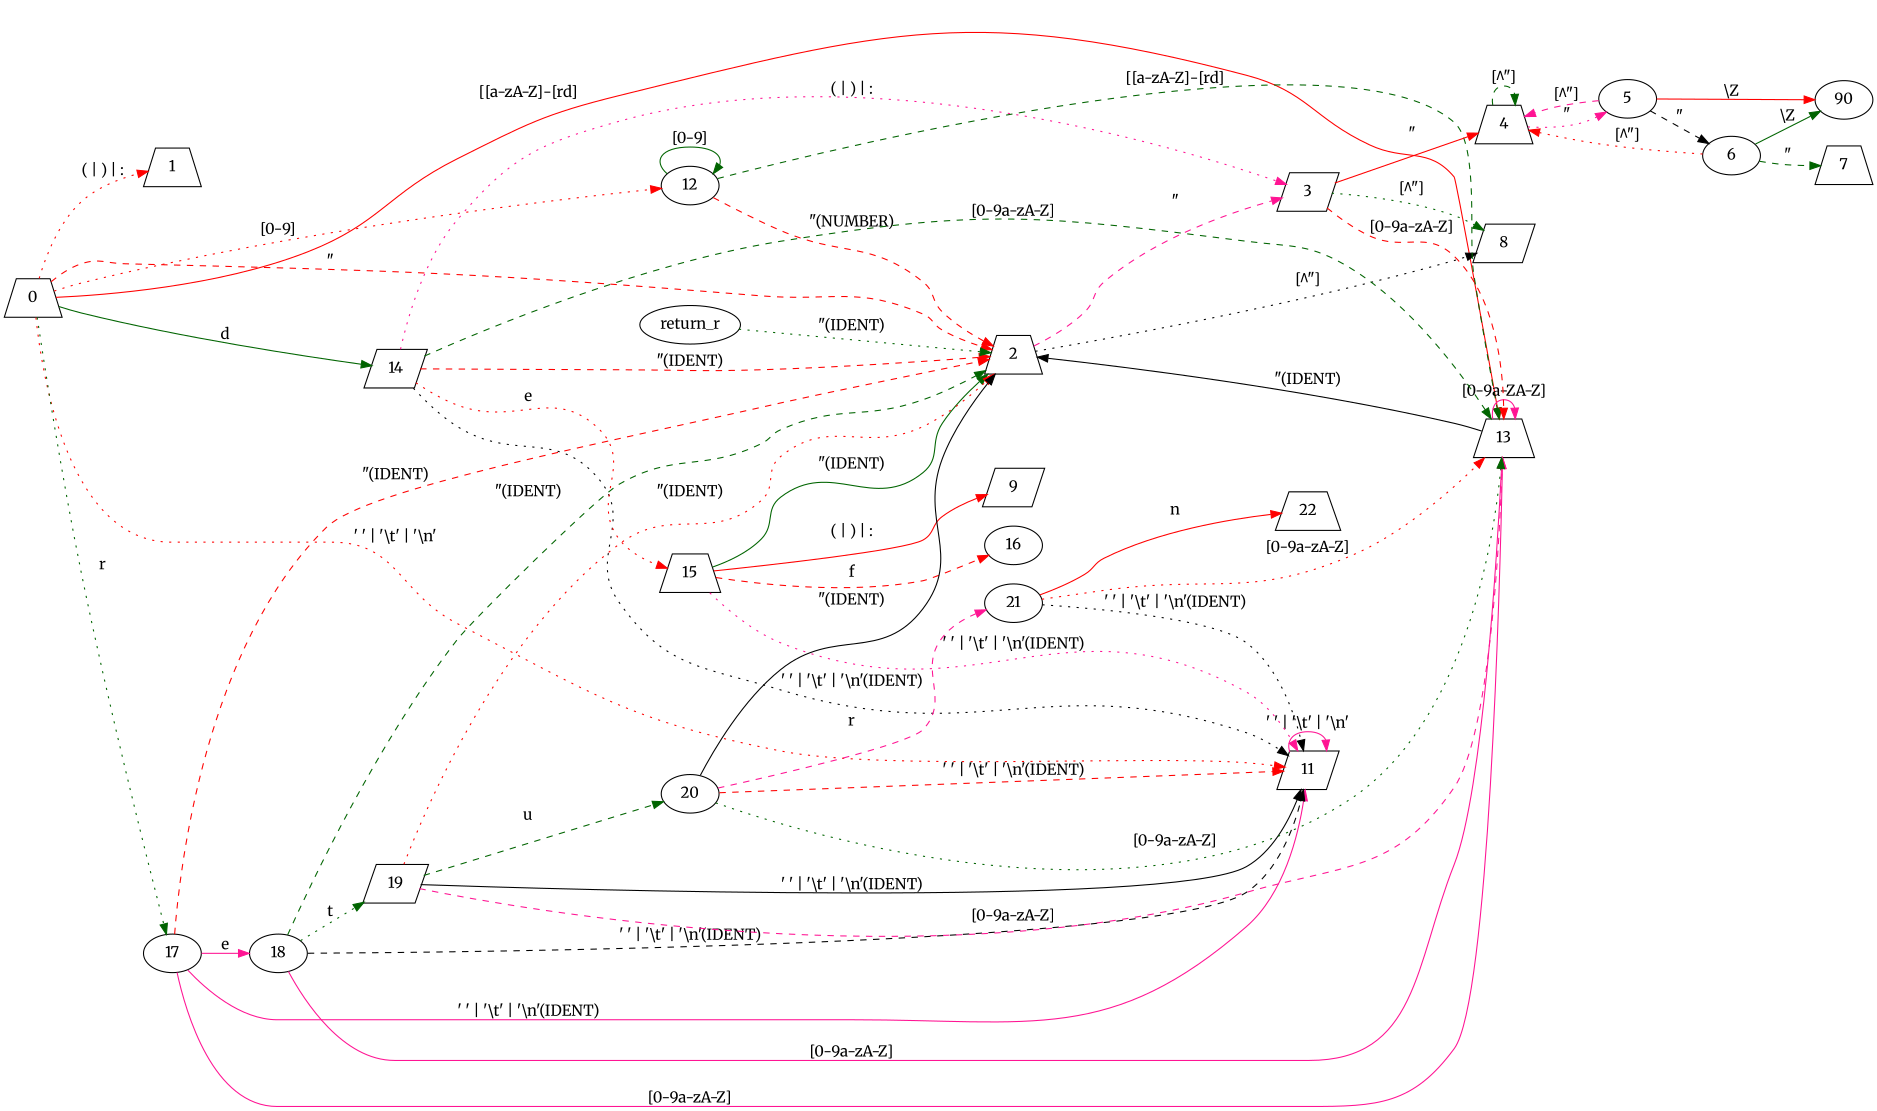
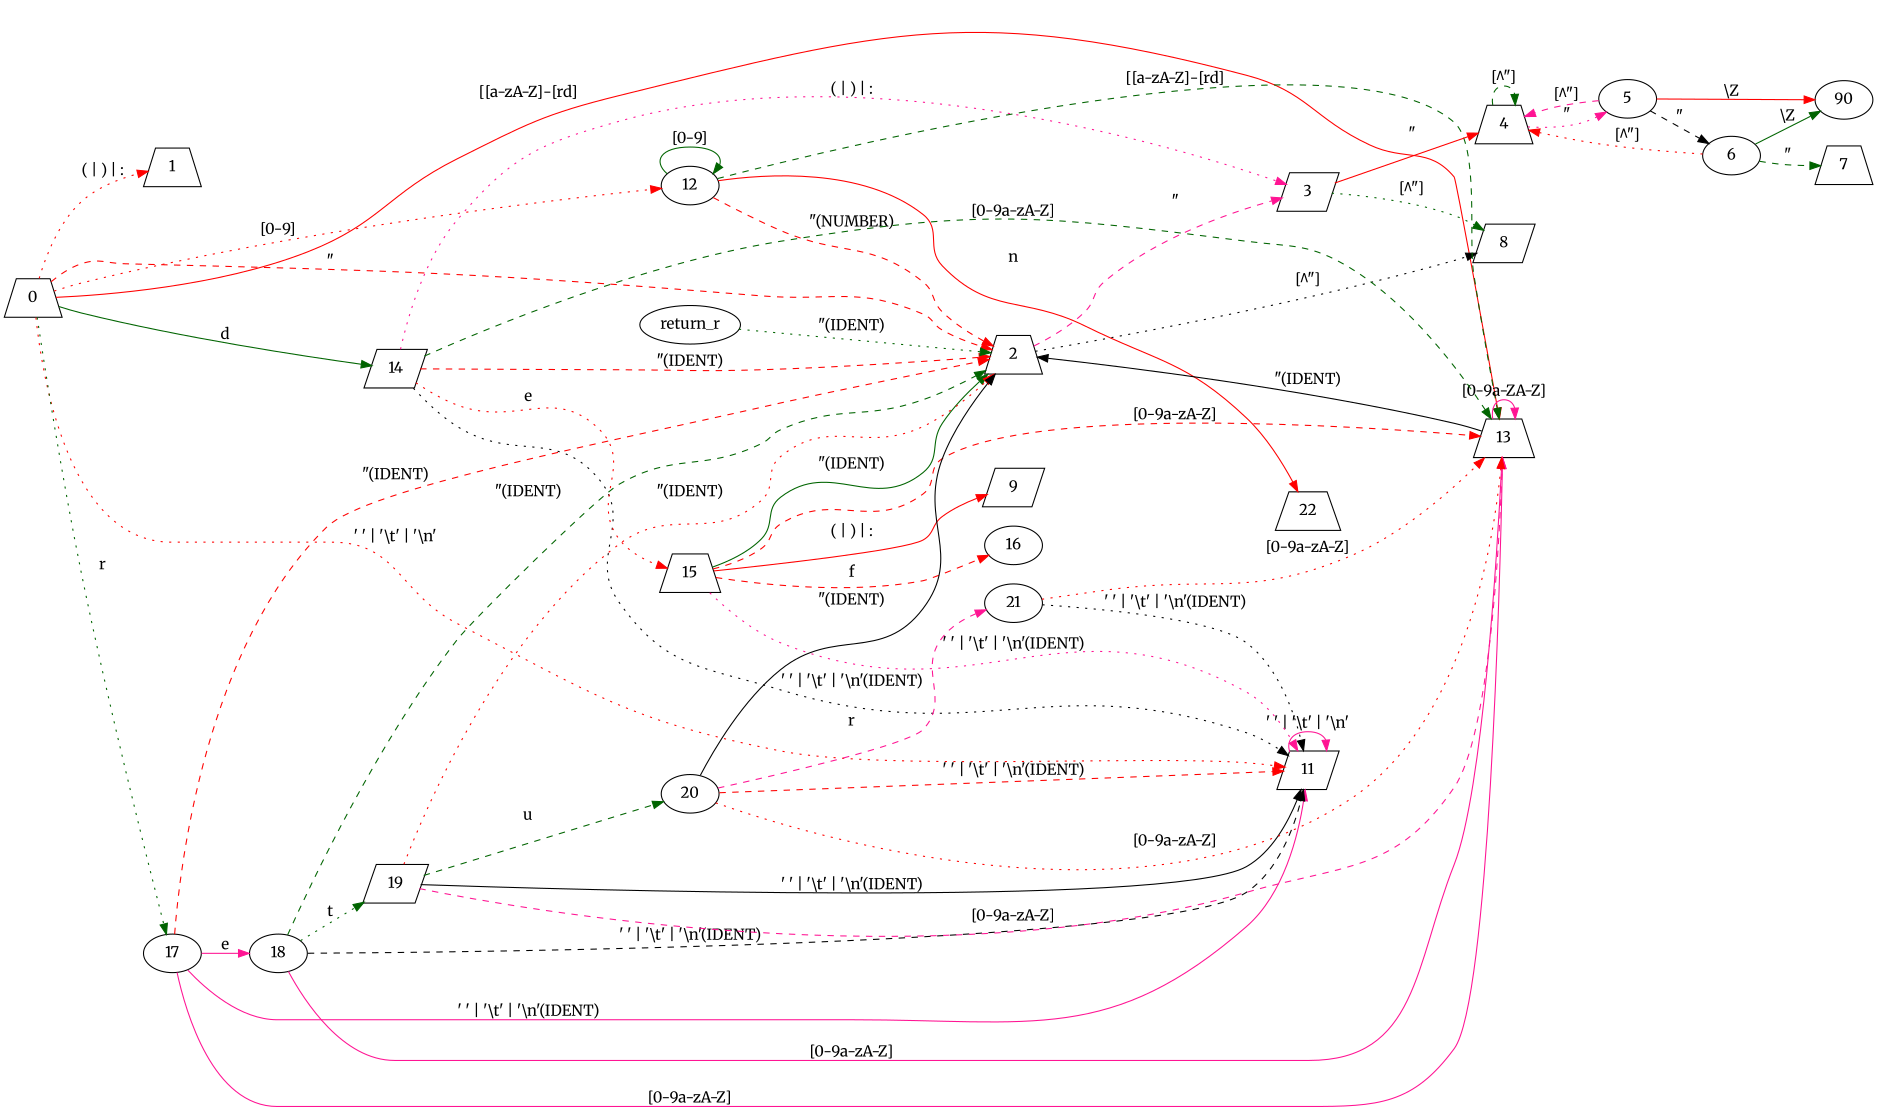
edge "3" -> "13": now "15" -> "13"
edge "21" -> "22": now "12" -> "22"
edge "20" -> "13": color darkgreen -> red
